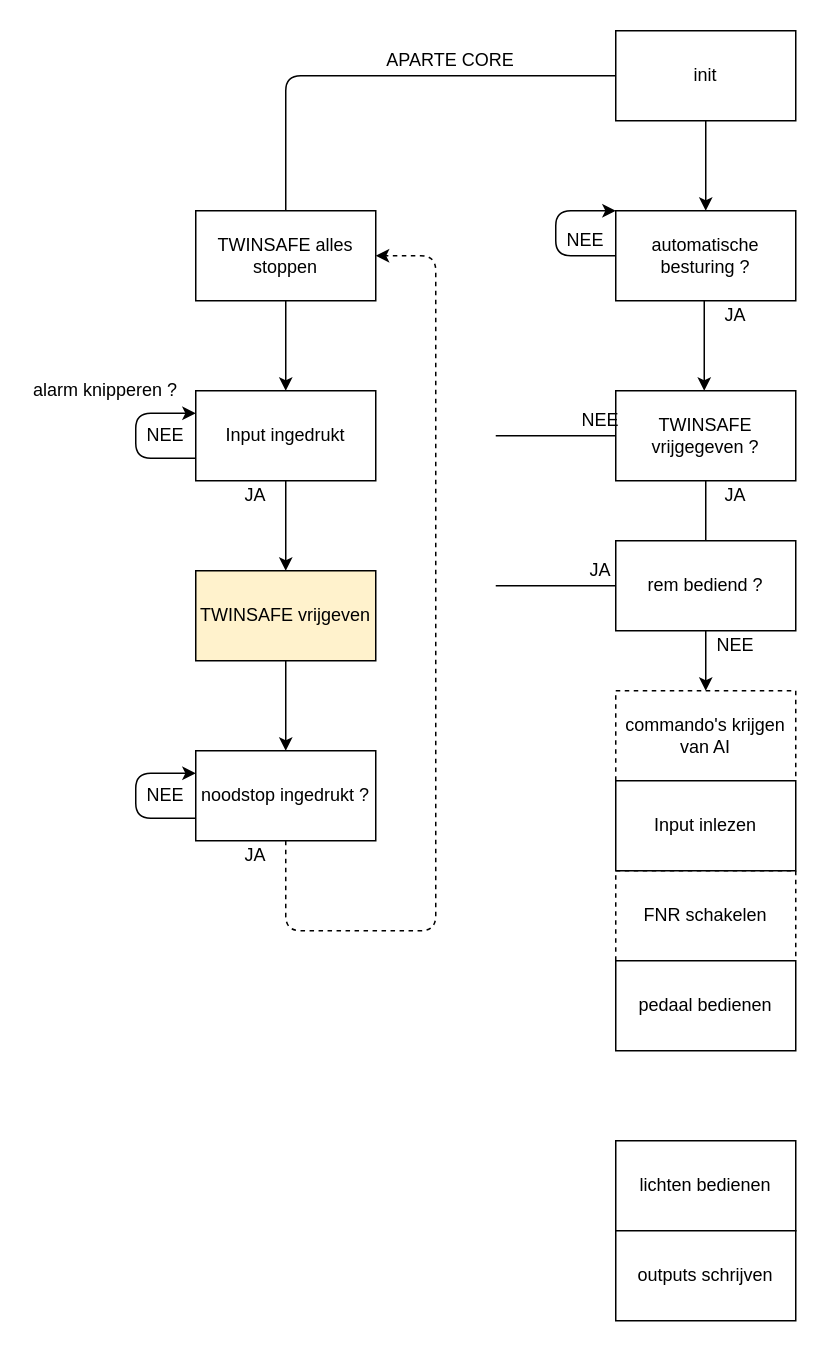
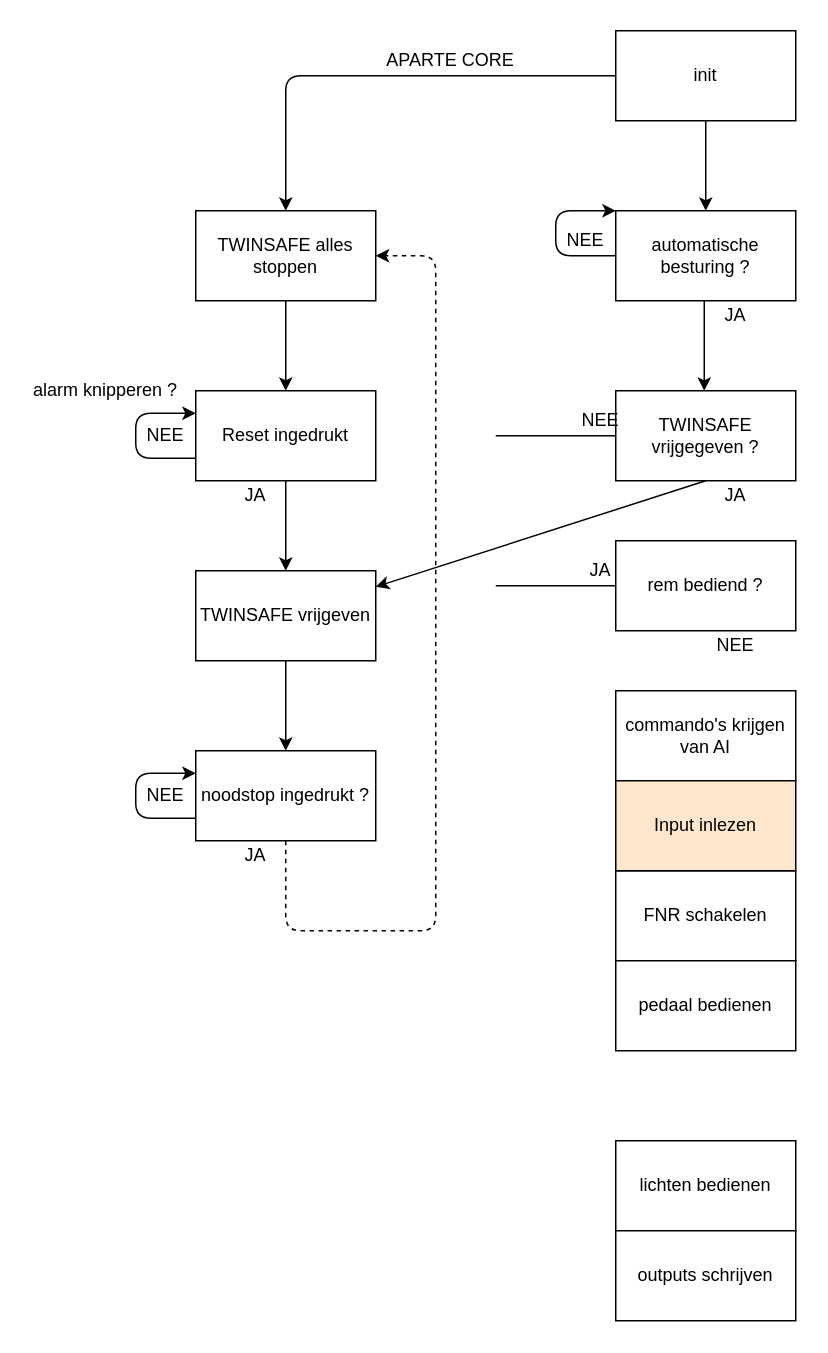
edge "init" -- "TWINSAFE alles stoppen": arrowhead none -> classic
node "Input ingedrukt": label "Input ingedrukt" -> "Reset ingedrukt"
edge "TWINSAFE vrijgegeven ?" -> "commando's krijgen van AI": now "TWINSAFE vrijgegeven ?" -> "TWINSAFE vrijgeven"
node "TWINSAFE vrijgeven": fillcolor #fff2cc -> #ffffff
node "commando's krijgen van AI": style dashed -> solid
node "Input inlezen": fillcolor #ffffff -> #ffe6cc
node "FNR schakelen": style dashed -> solid
